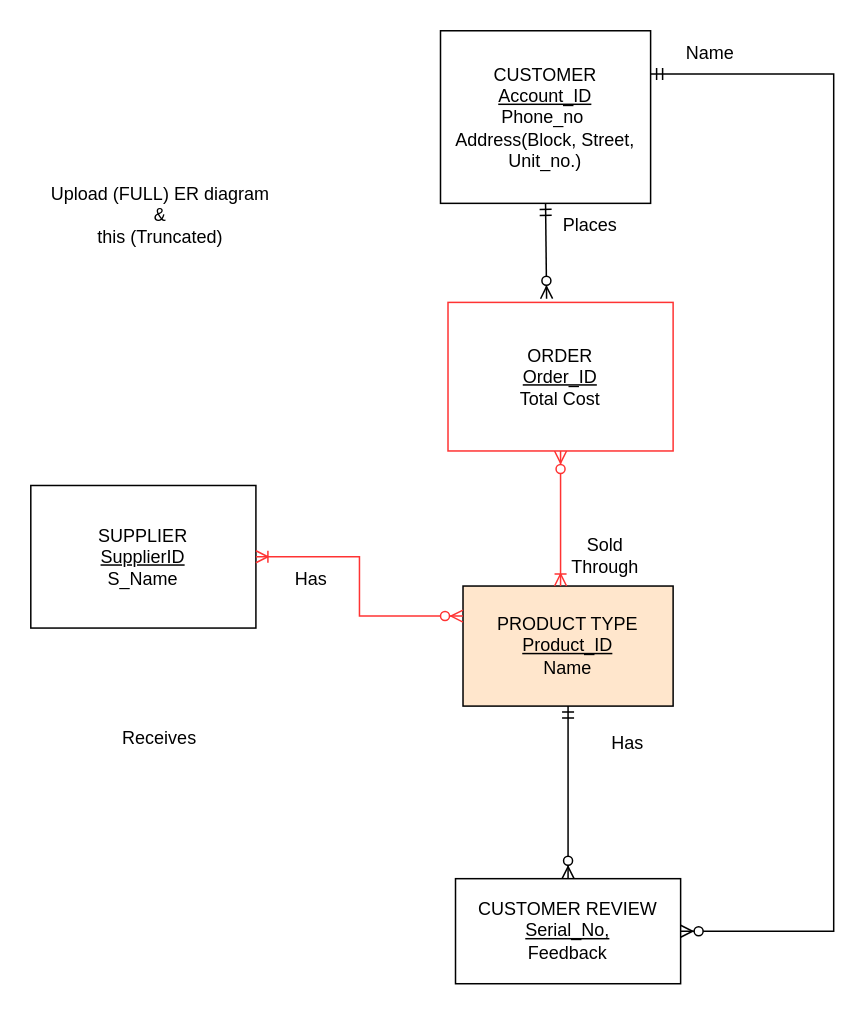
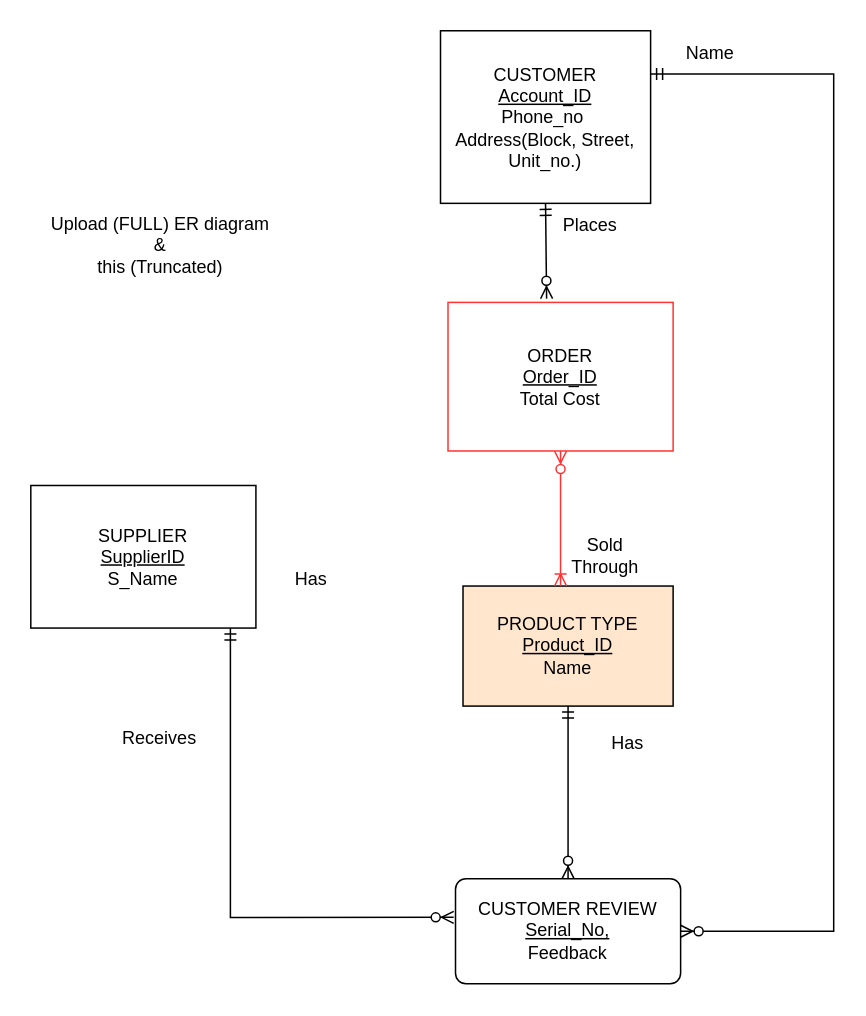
node "Upload (FULL) ER diagram & this (Truncated)": moved (159, 215) -> (159, 245)
edge "SUPPLIER SupplierID S_Name" -- "PRODUCT TYPE Product_ID Name": removed
edge "SUPPLIER SupplierID S_Name" -- "CUSTOMER REVIEW Serial_No, Feedback": added
node "CUSTOMER REVIEW Serial_No, Feedback": shape rectangle -> rounded rectangle
